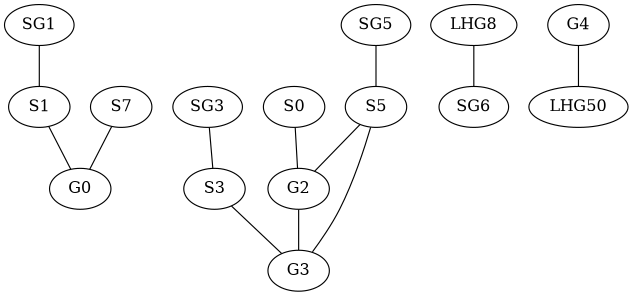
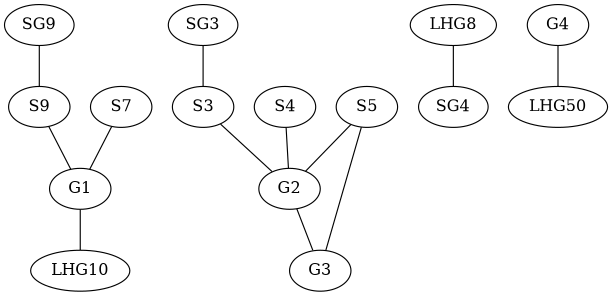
node "SG1": label "SG1" -> "SG9"
node "SG5": removed
node "S1": label "S1" -> "S9"
node "S0": label "S0" -> "S4"
node "SG6": label "SG6" -> "SG4"
node "G0": label "G0" -> "G1"
edge "S3" -- "G3": now "S3" -- "G2"
node "LHG10": added
